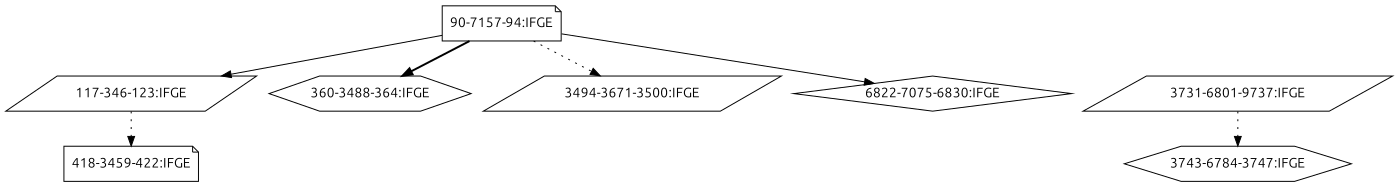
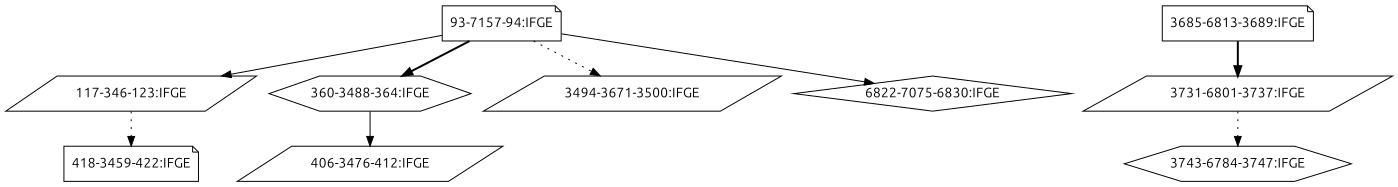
node "90-7157-94:IFGE": label "90-7157-94:IFGE" -> "93-7157-94:IFGE"
node "3685-6813-3689:IFGE": added
node "3731-6801-9737:IFGE": label "3731-6801-9737:IFGE" -> "3731-6801-3737:IFGE"
node "406-3476-412:IFGE": added
